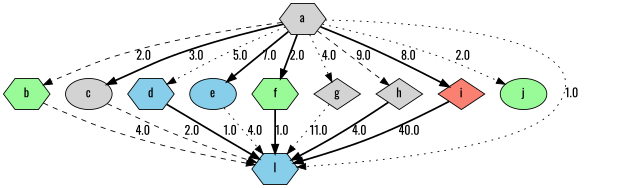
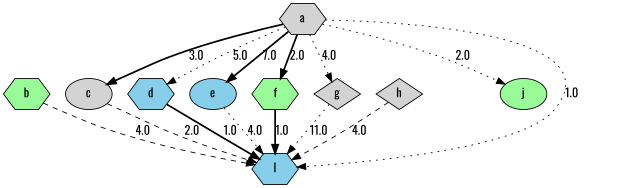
edge "a" -> "b": removed, label "2.0"
edge "a" -> "h": removed, label "9.0"
node "i": removed
edge "h" -> "l": style bold -> dashed
